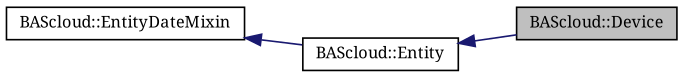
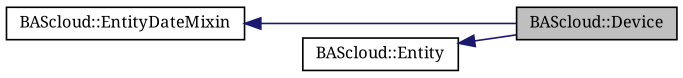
edge "BAScloud::Entity" -> "BAScloud::EntityDateMixin": now "BAScloud::Device" -> "BAScloud::EntityDateMixin"
